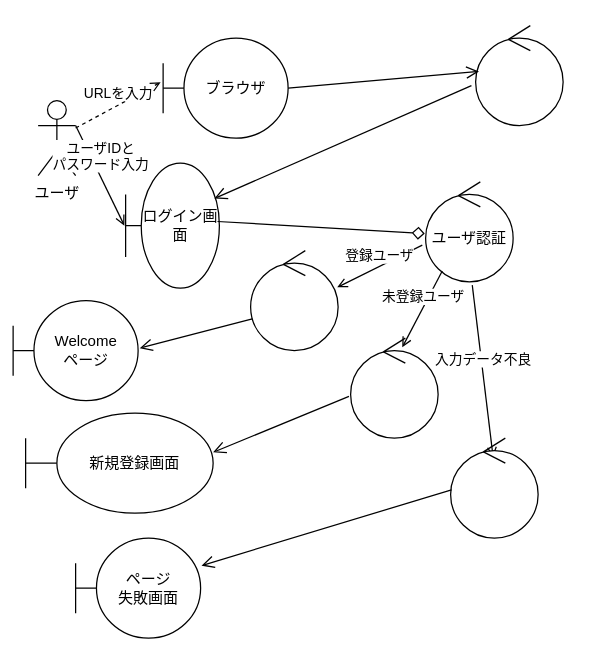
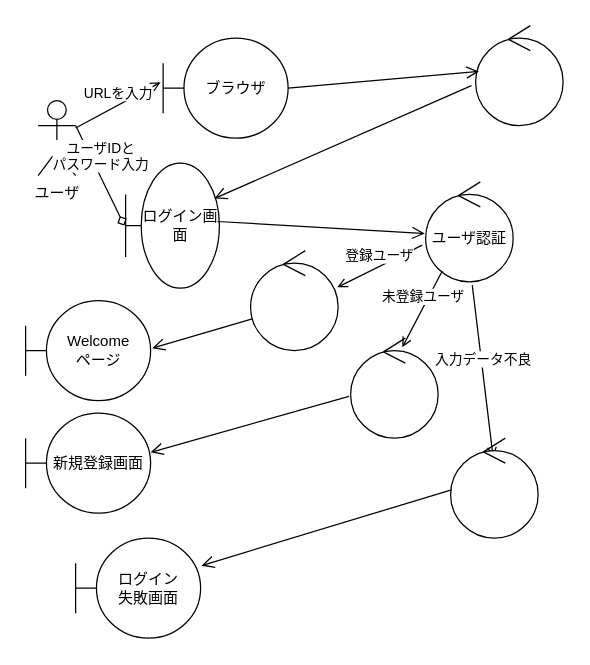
edge "ユーザ" -> "ブラウザ": style dashed -> solid
edge "ユーザ" -> "ログイン画面": arrowhead open -> diamond
edge "ログイン画面" -> "ユーザ認証": arrowhead diamond -> open
node "Welcome ページ": moved (76, 351) -> (88, 351)
node "新規登録画面": size 188x100 -> 125x100
node "ページ 失敗画面": label "ページ 失敗画面" -> "ログイン 失敗画面"
